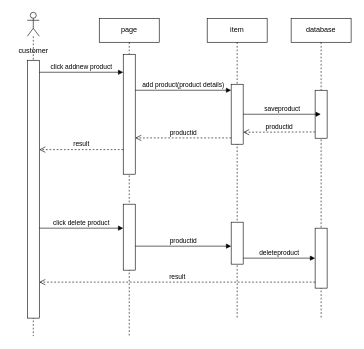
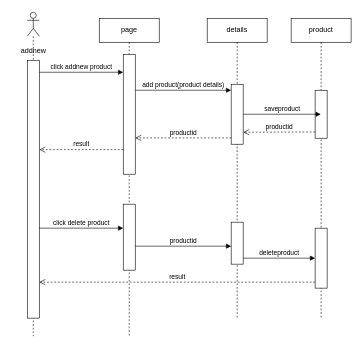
node "item": label "item" -> "details"
node "database": label "database" -> "product"
node "customer": label "customer" -> "addnew"
